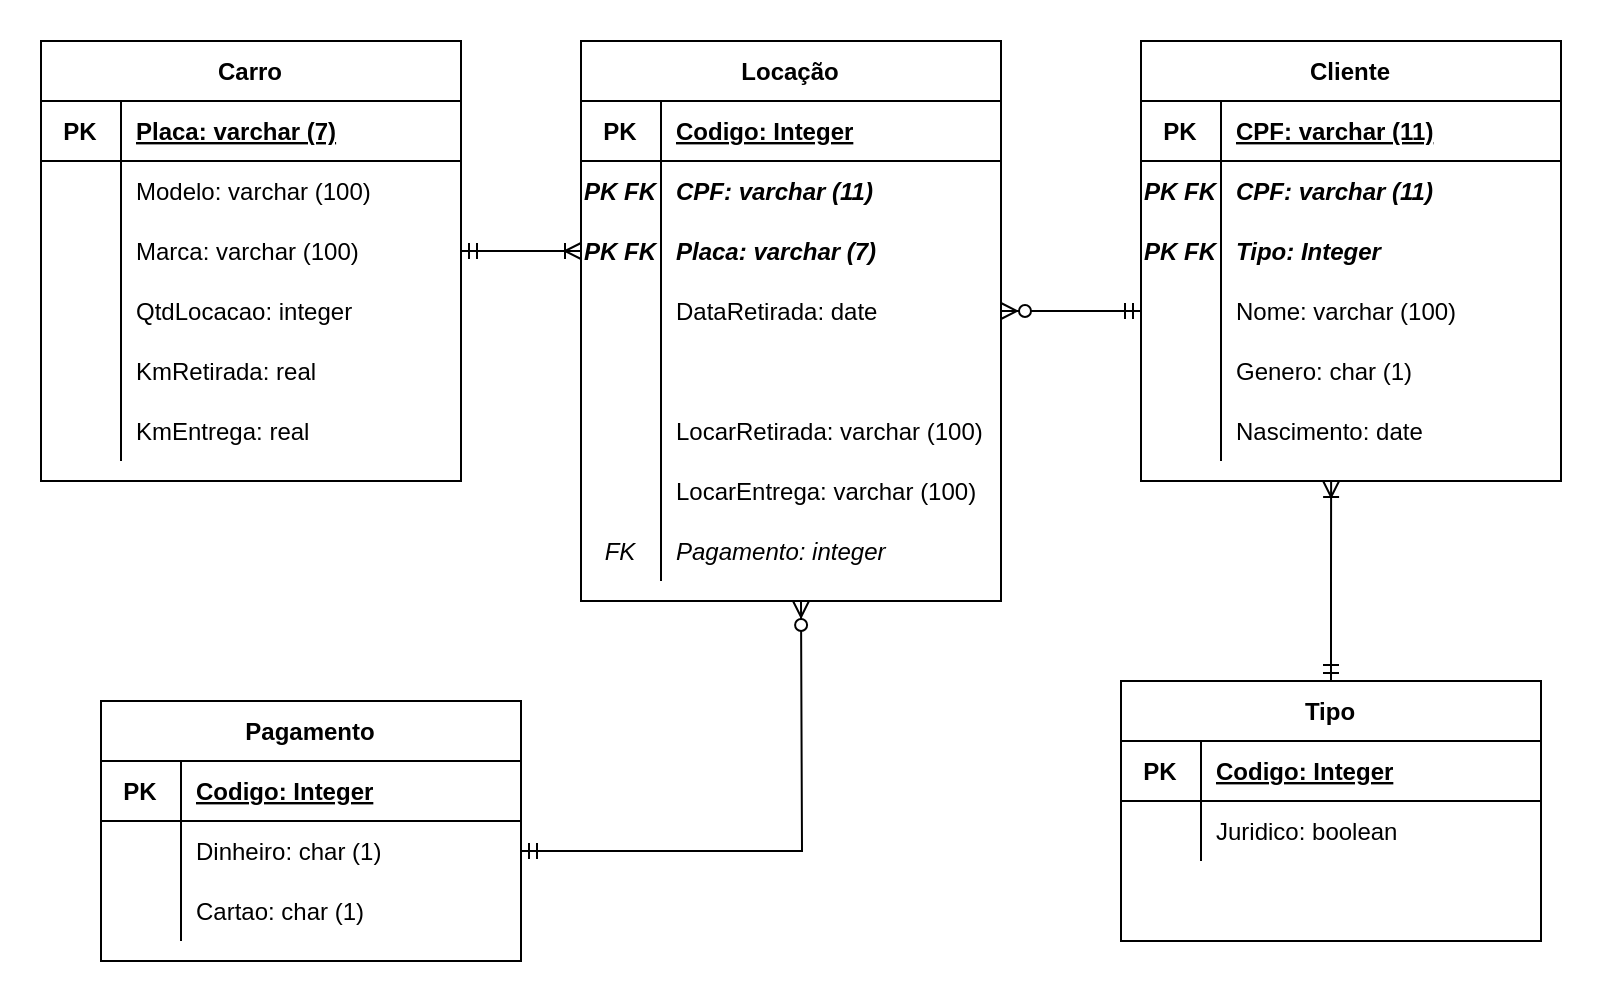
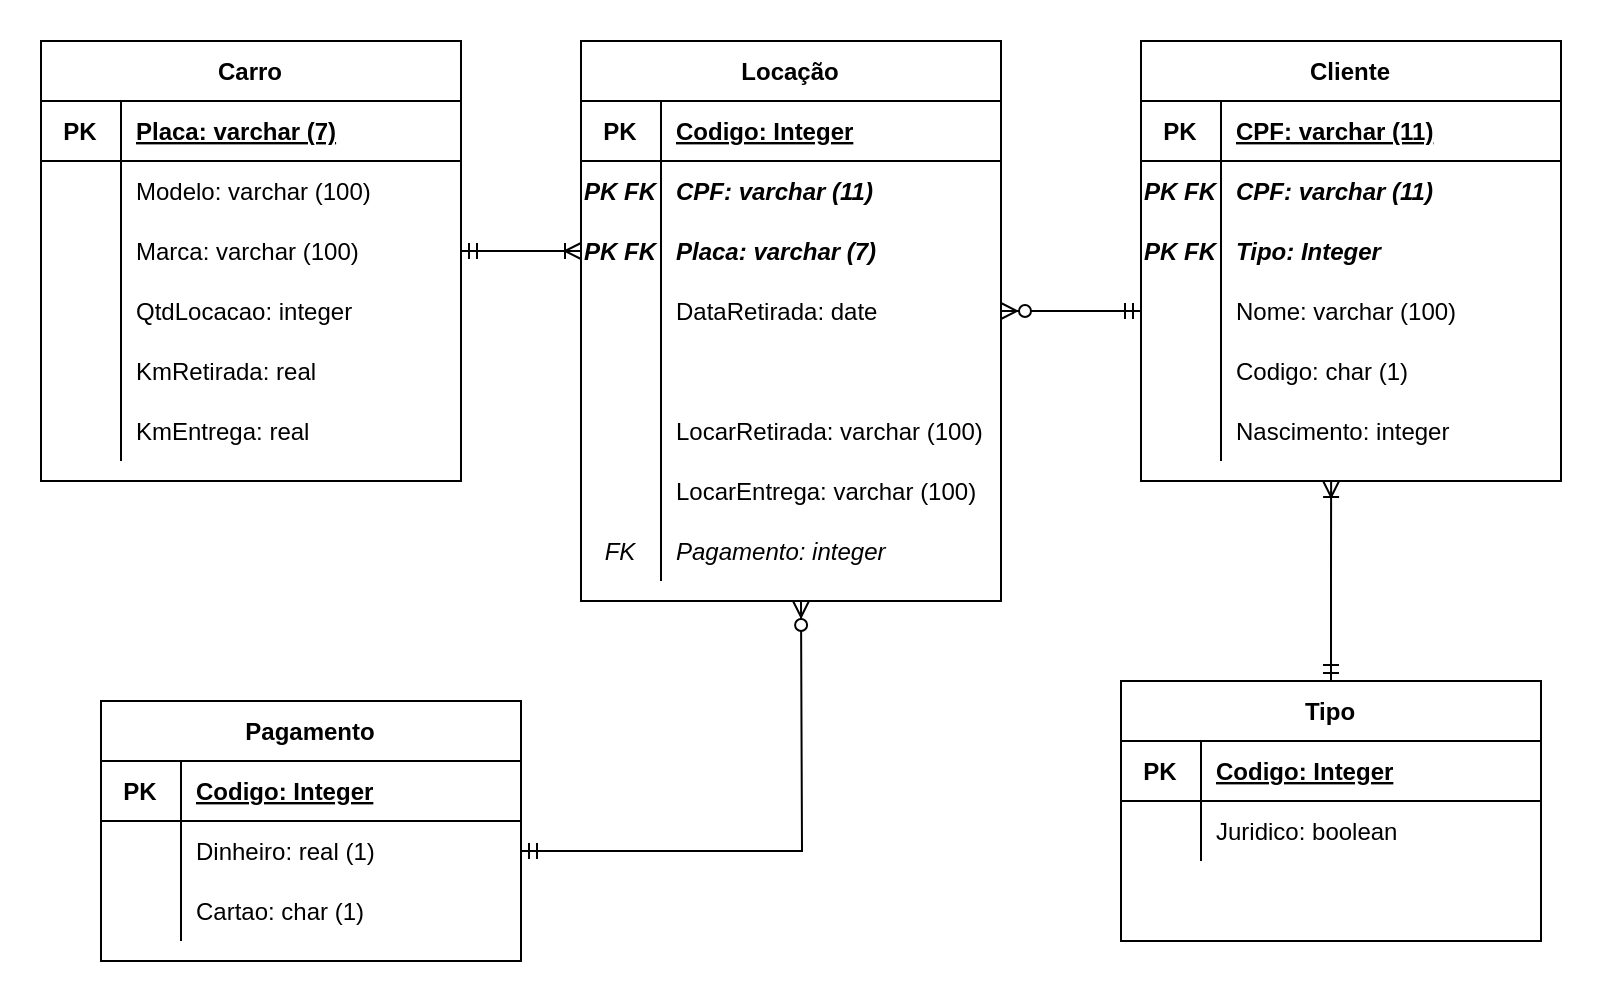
node "Genero: char (1)": label "Genero: char (1)" -> "Codigo: char (1)"
node "Nascimento: date": label "Nascimento: date" -> "Nascimento: integer"
node "Dinheiro: char (1)": label "Dinheiro: char (1)" -> "Dinheiro: real (1)"
